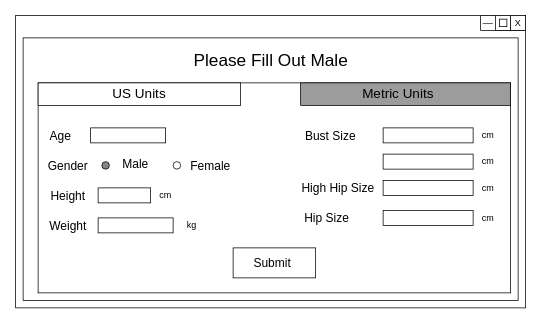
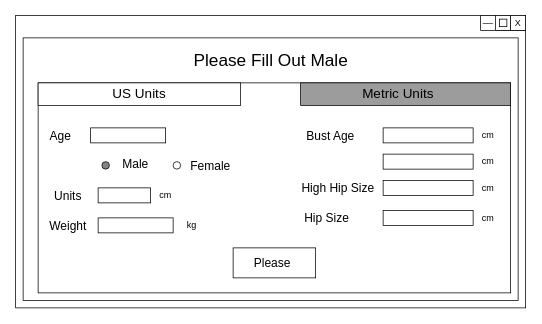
node "Bust Size": label "Bust Size" -> "Bust Age"
node "Gender": removed
node "Height": label "Height" -> "Units"
node "Submit": label "Submit" -> "Please"
